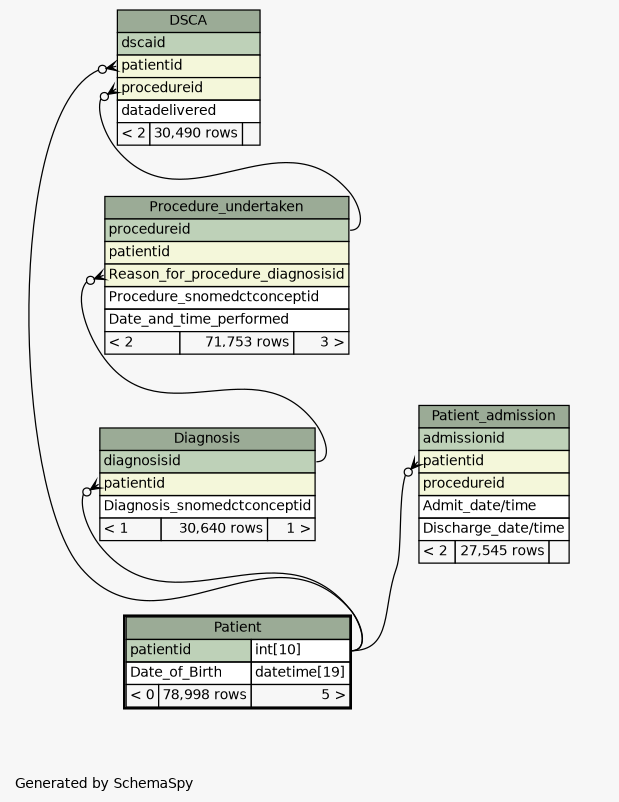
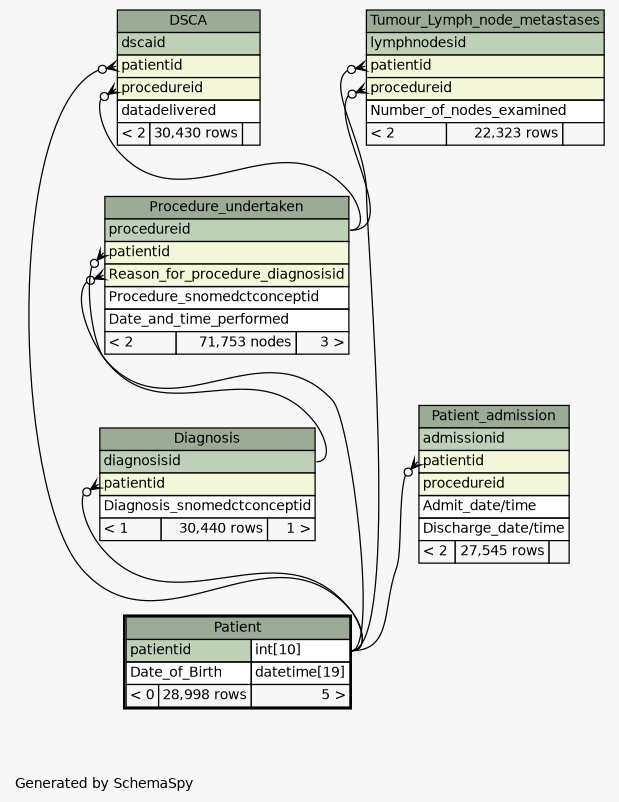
node "Tumour_Lymph_node_metastases": added
node "DSCA": text "30,490 rows" -> "30,430 rows"
node "Procedure_undertaken": text "71,753 rows" -> "71,753 nodes"
edge "Patient" -> "Procedure_undertaken": added
node "Diagnosis": text "30,640 rows" -> "30,440 rows"
node "Patient": text "78,998 rows" -> "28,998 rows"
